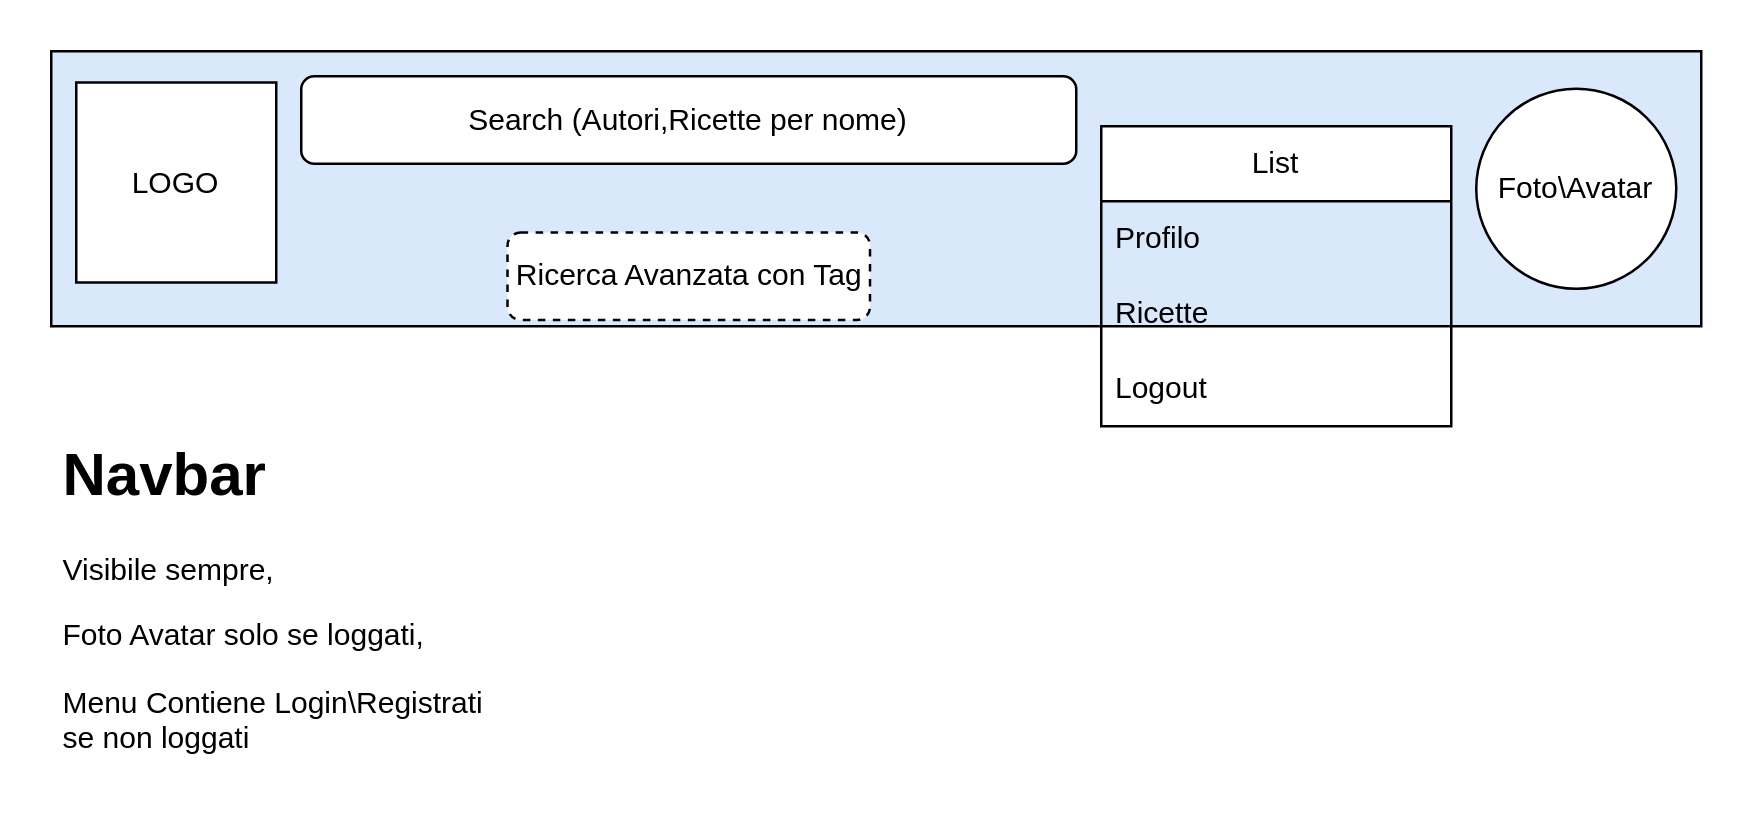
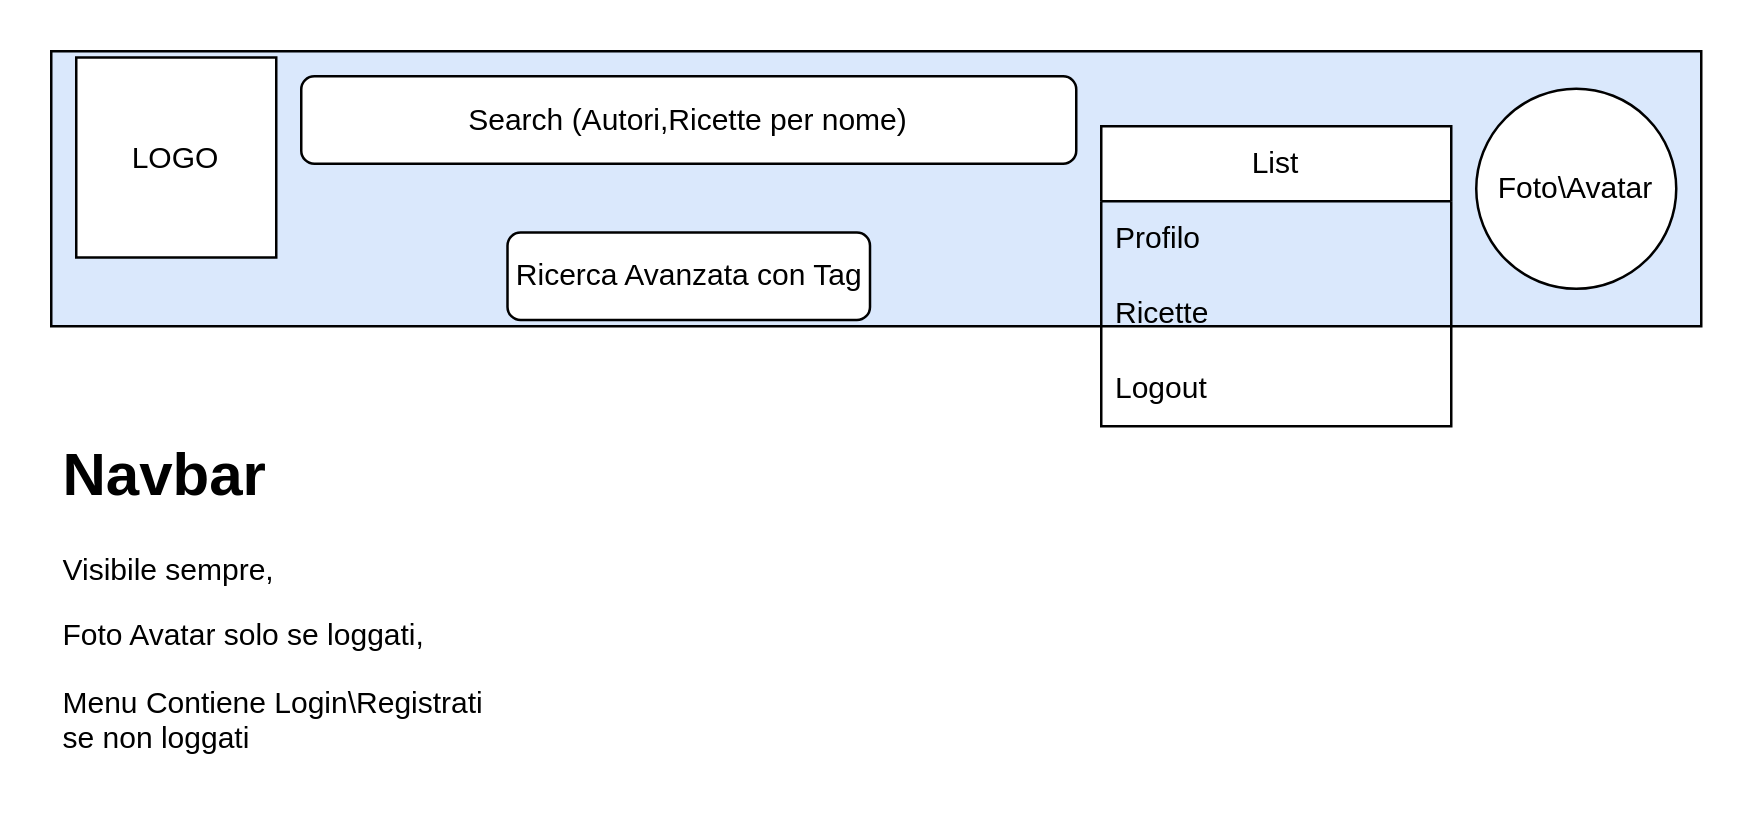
node "LOGO": moved (176, 183) -> (176, 158)
node "Ricerca Avanzata con Tag": style dashed -> solid
